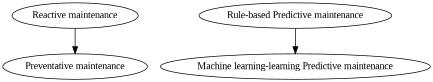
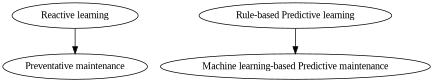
node "Reactive maintenance": label "Reactive maintenance" -> "Reactive learning"
node "Rule-based Predictive maintenance": label "Rule-based Predictive maintenance" -> "Rule-based Predictive learning"
node "Machine learning-learning Predictive maintenance": label "Machine learning-learning Predictive maintenance" -> "Machine learning-based Predictive maintenance"
